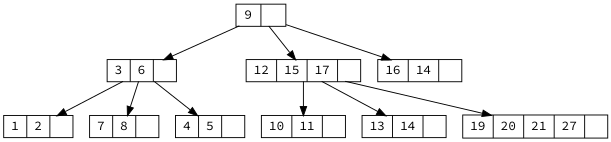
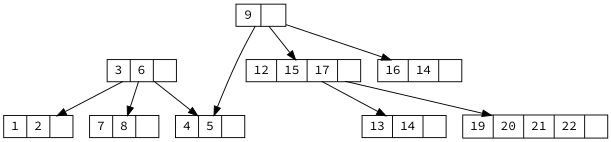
edge "9" -> "3": now "9" -> "4"
node "19": text "27" -> "22"
node "10": removed
